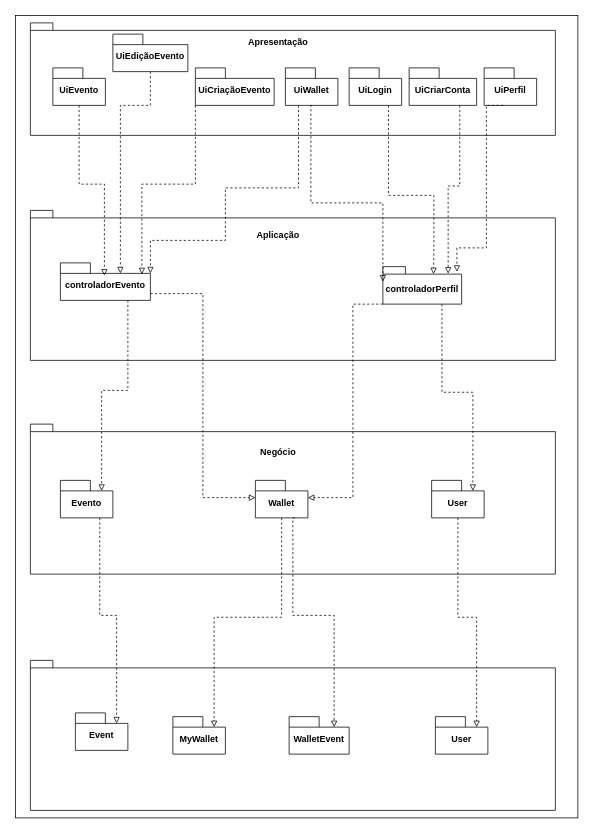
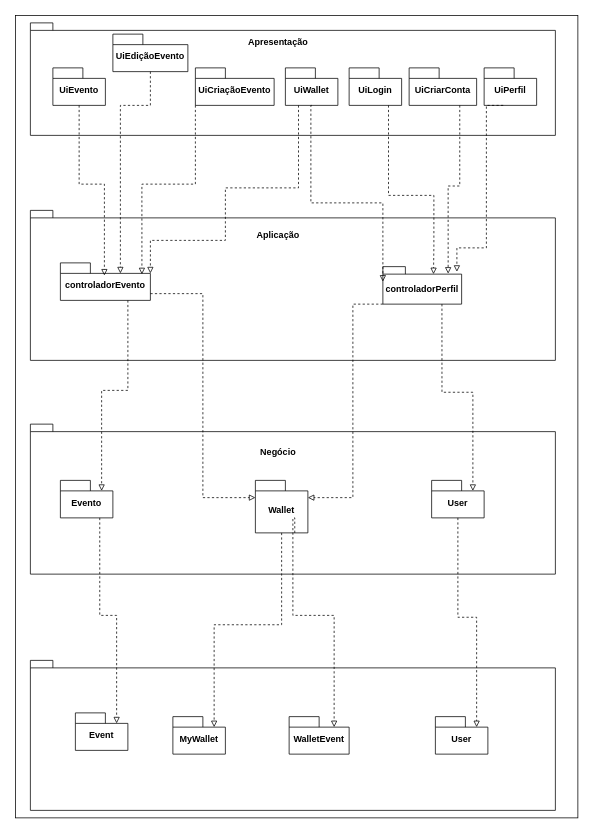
node "Wallet": size 53x38 -> 53x53
